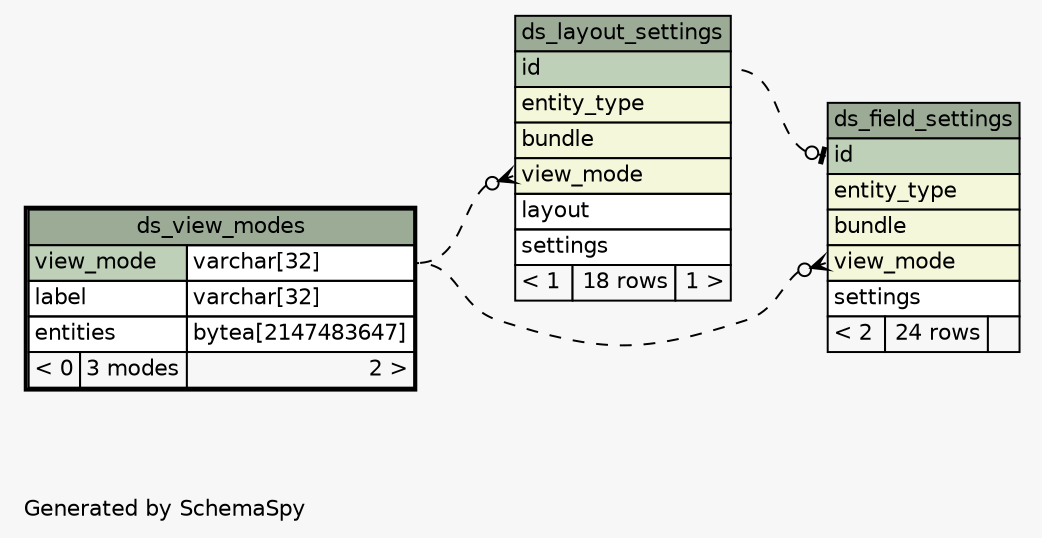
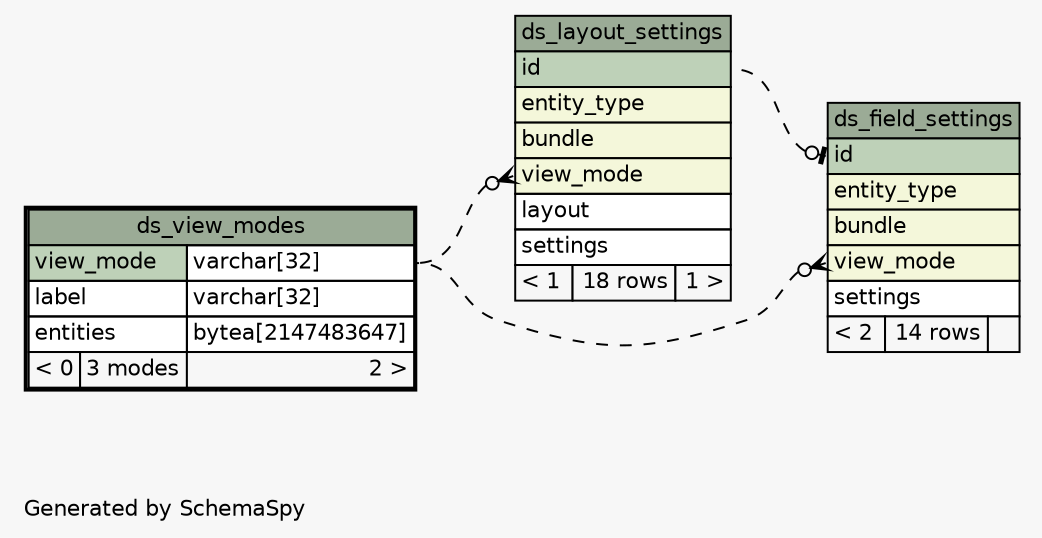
node "ds_field_settings": text "24 rows" -> "14 rows"
